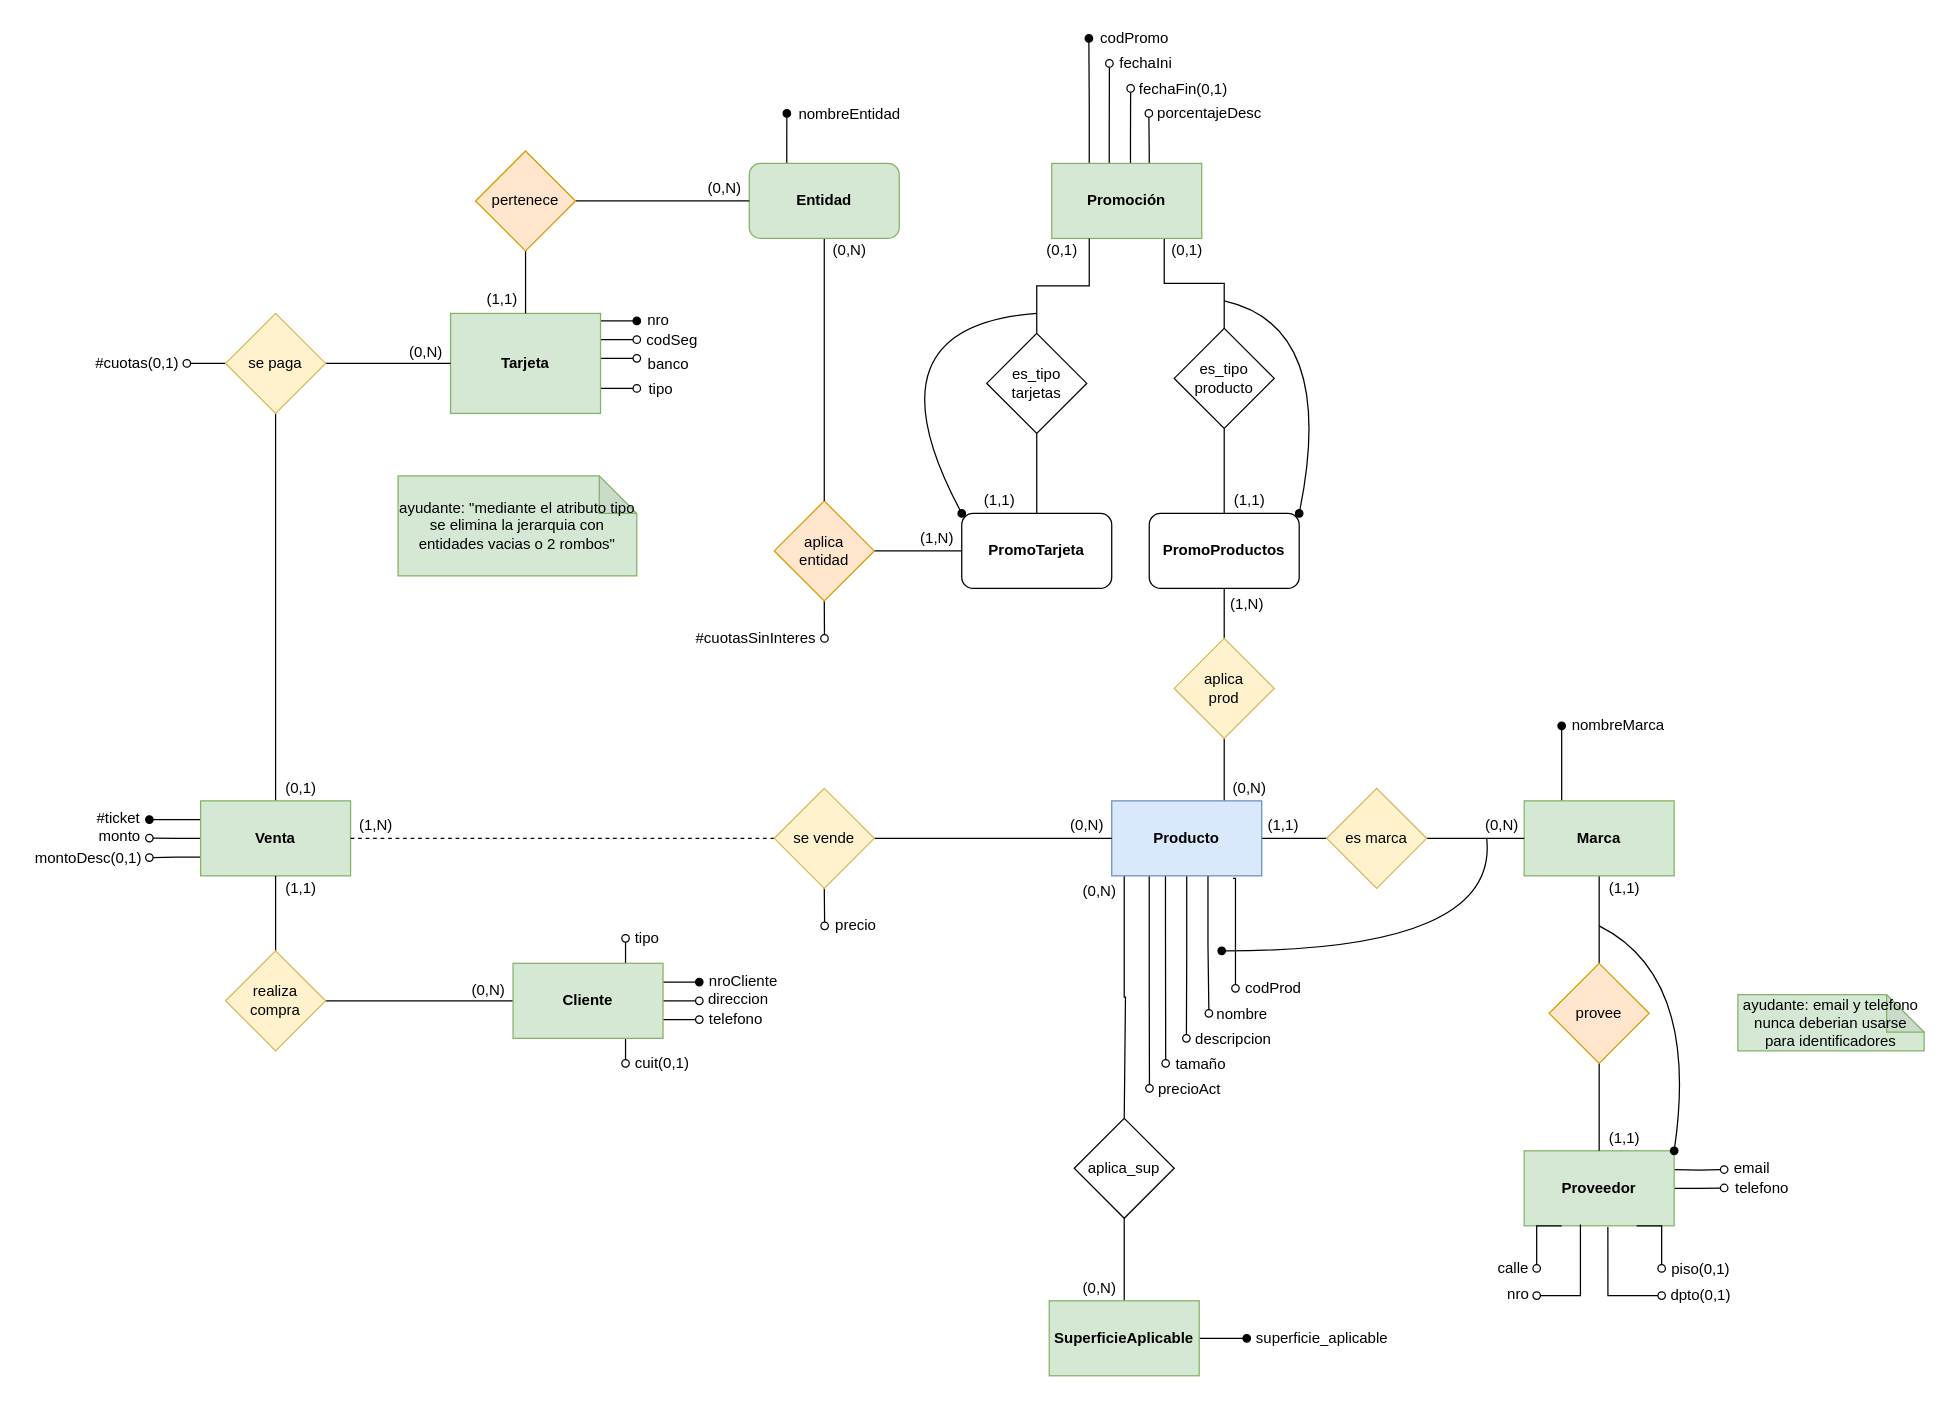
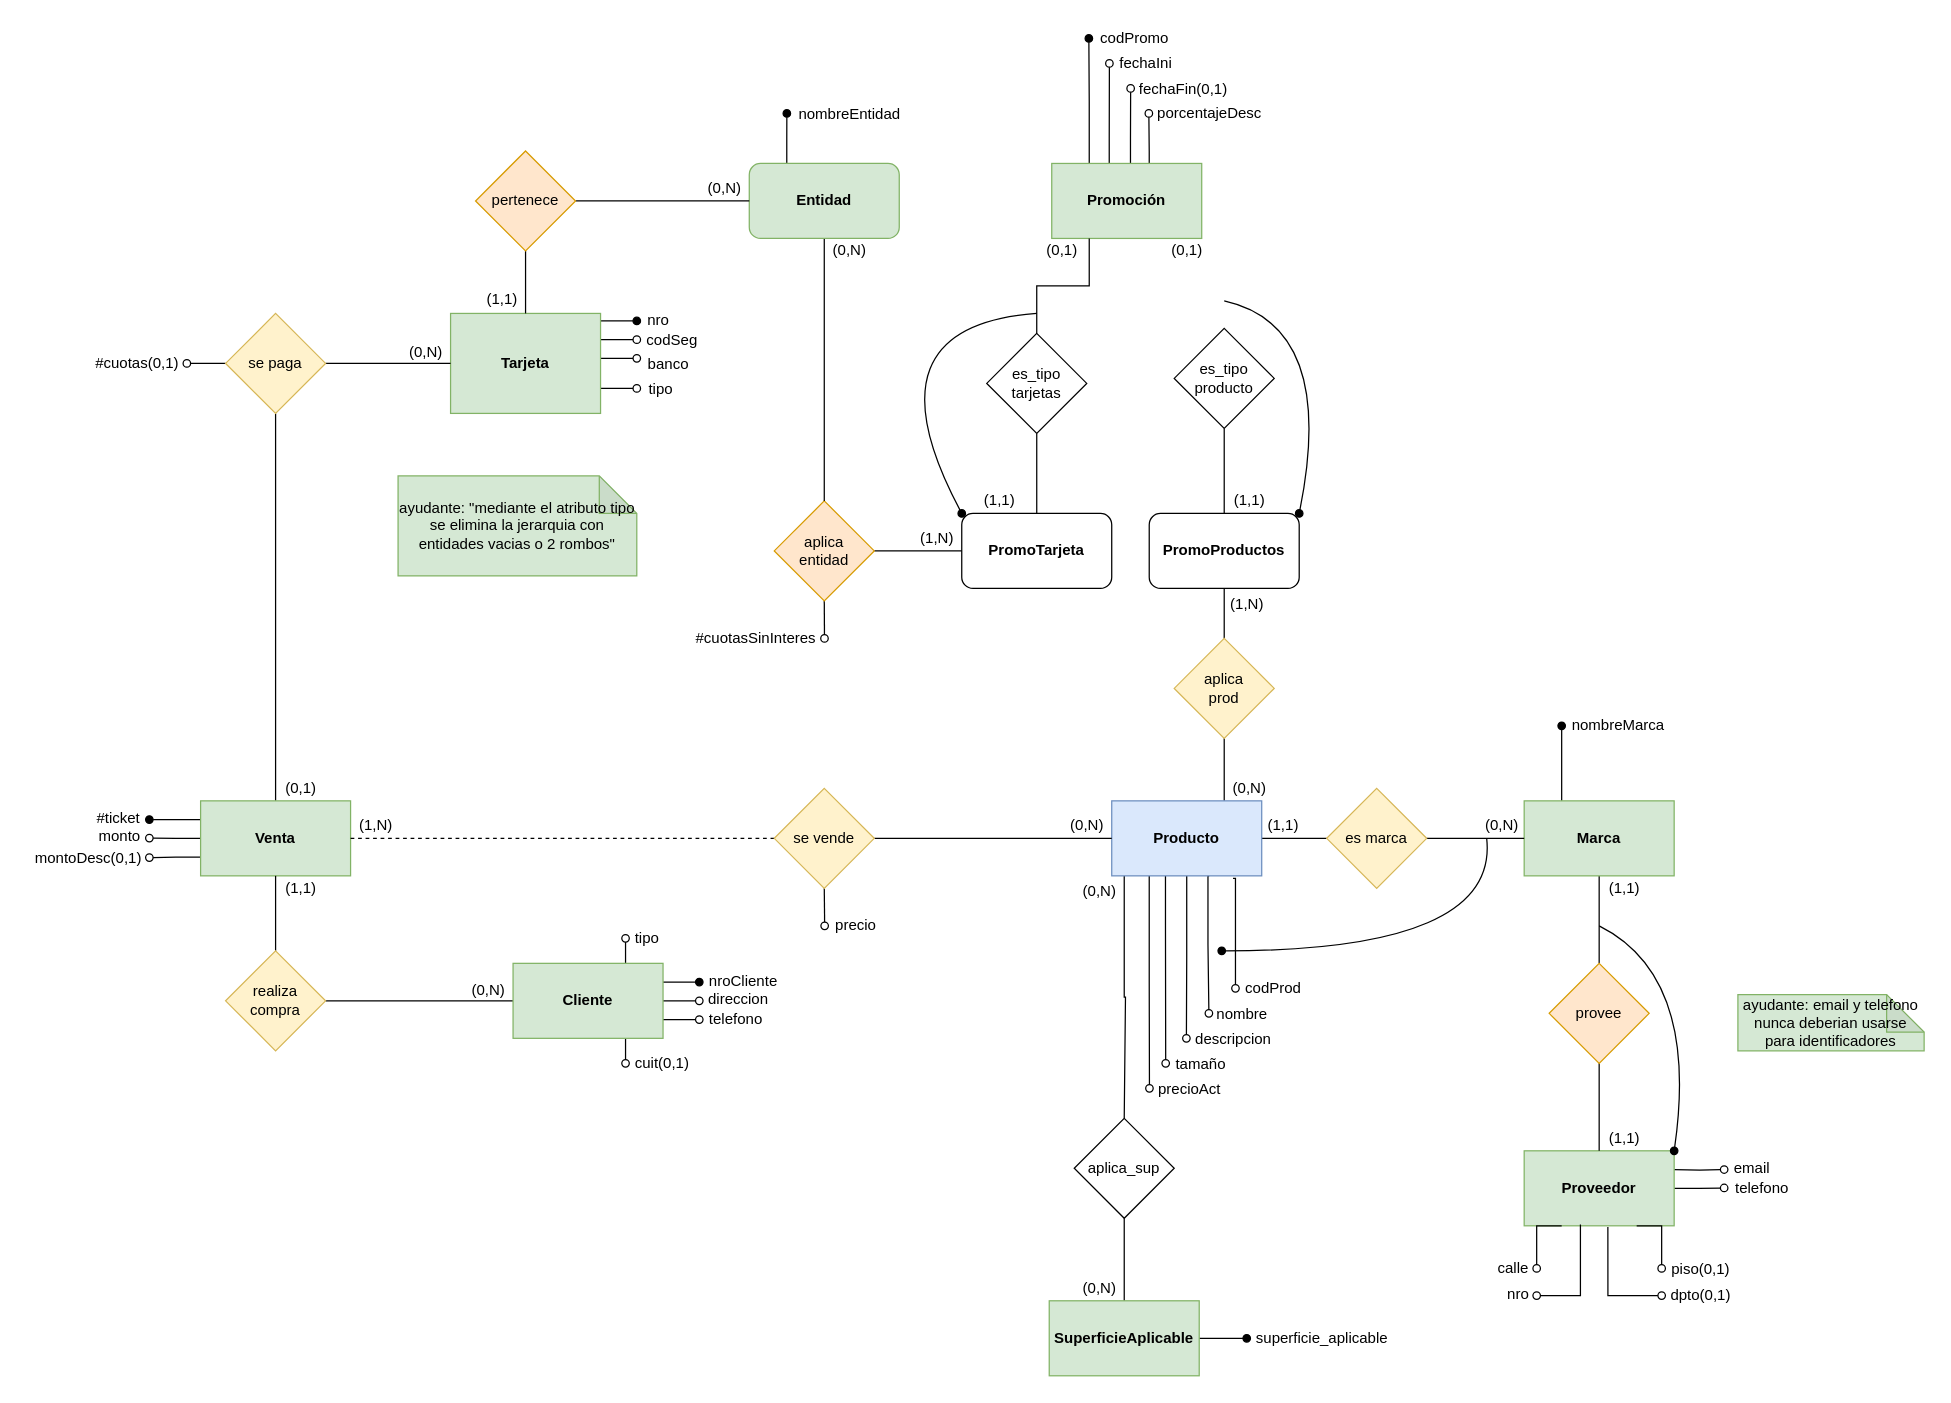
edge "Promoción" -- "es_tipo producto": removed
